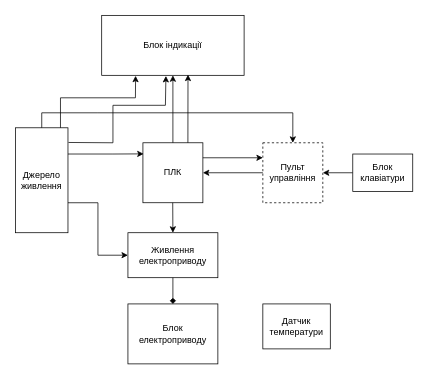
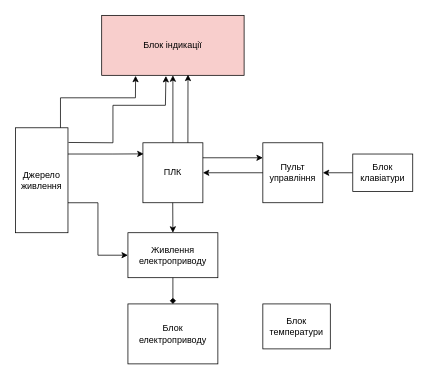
node "Блок індикації": fillcolor #ffffff -> #f8cecc
edge "Джерело живлення" -> "Пульт управління": removed
node "Пульт управління": style dashed -> solid
node "Датчик температури": label "Датчик температури" -> "Блок температури"
